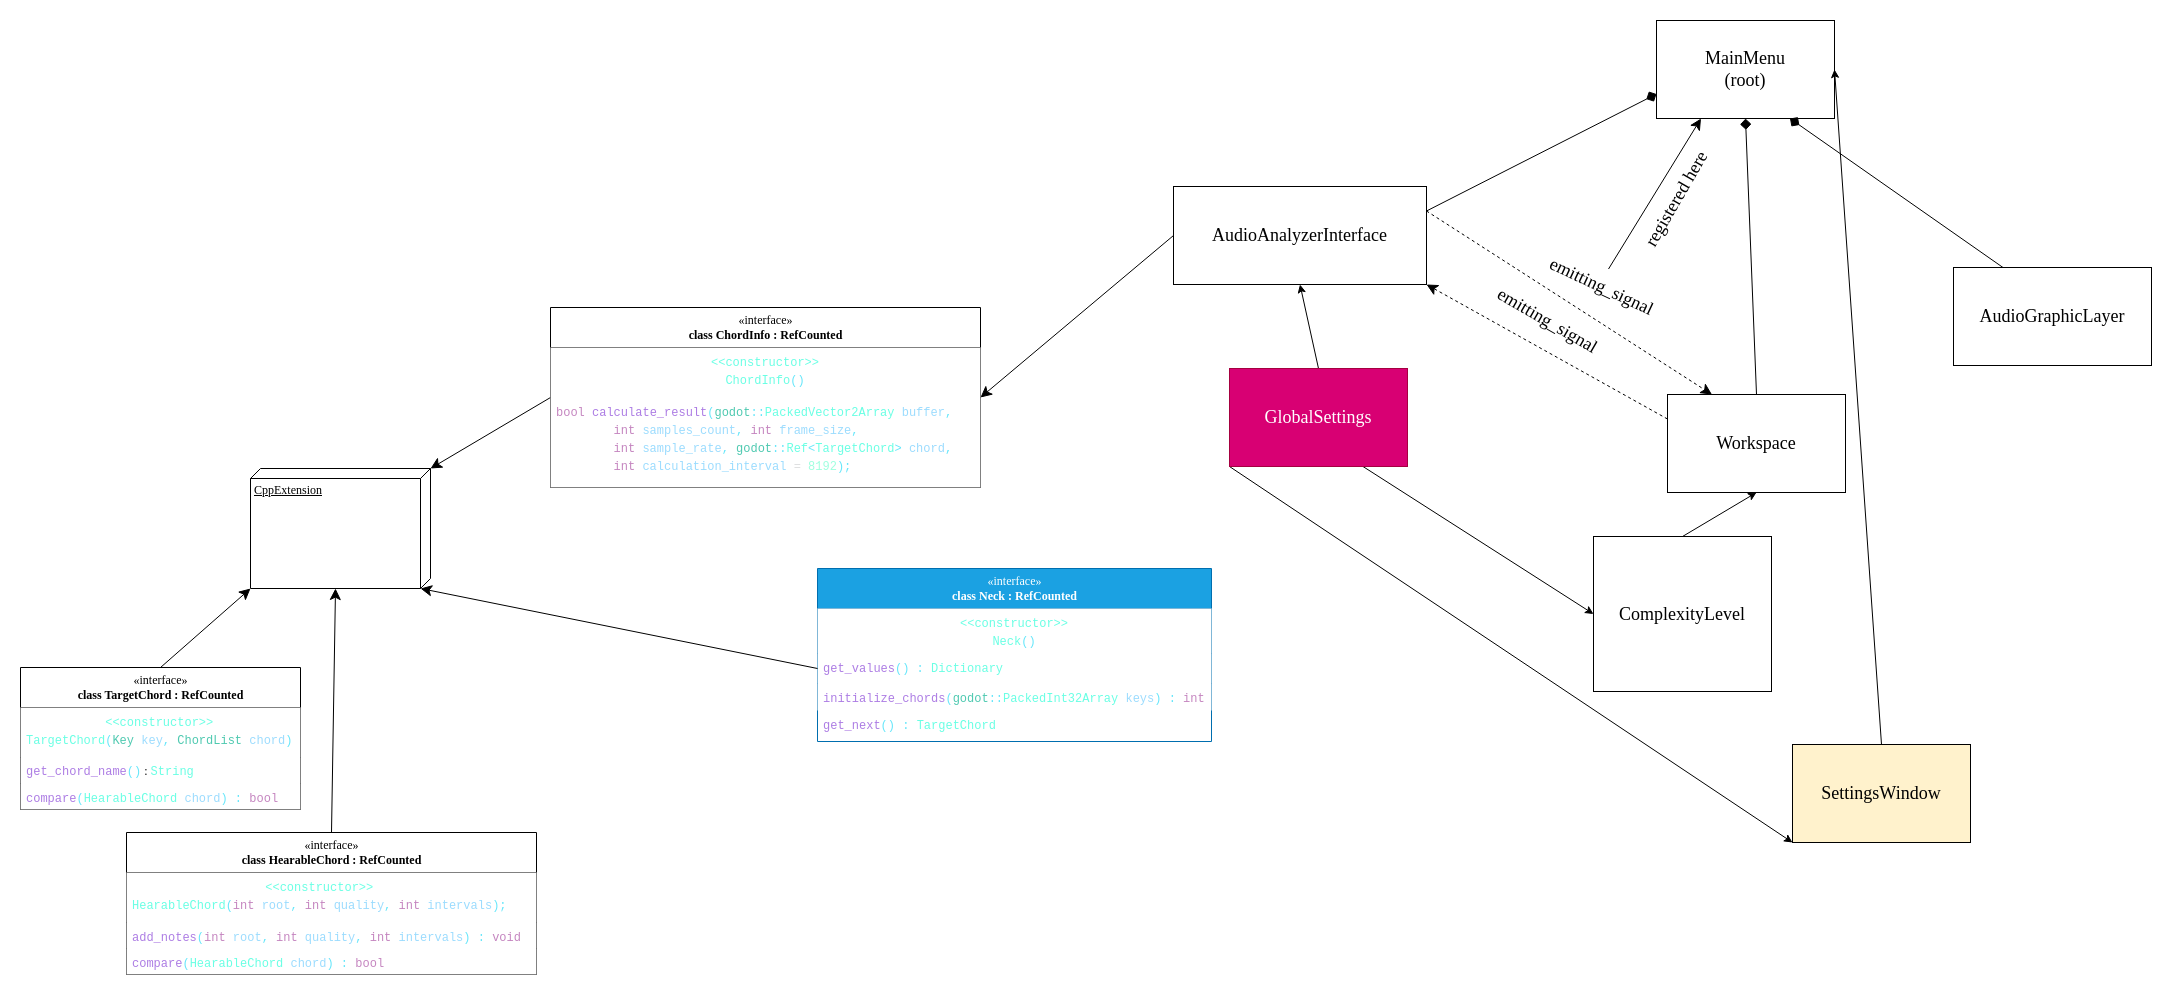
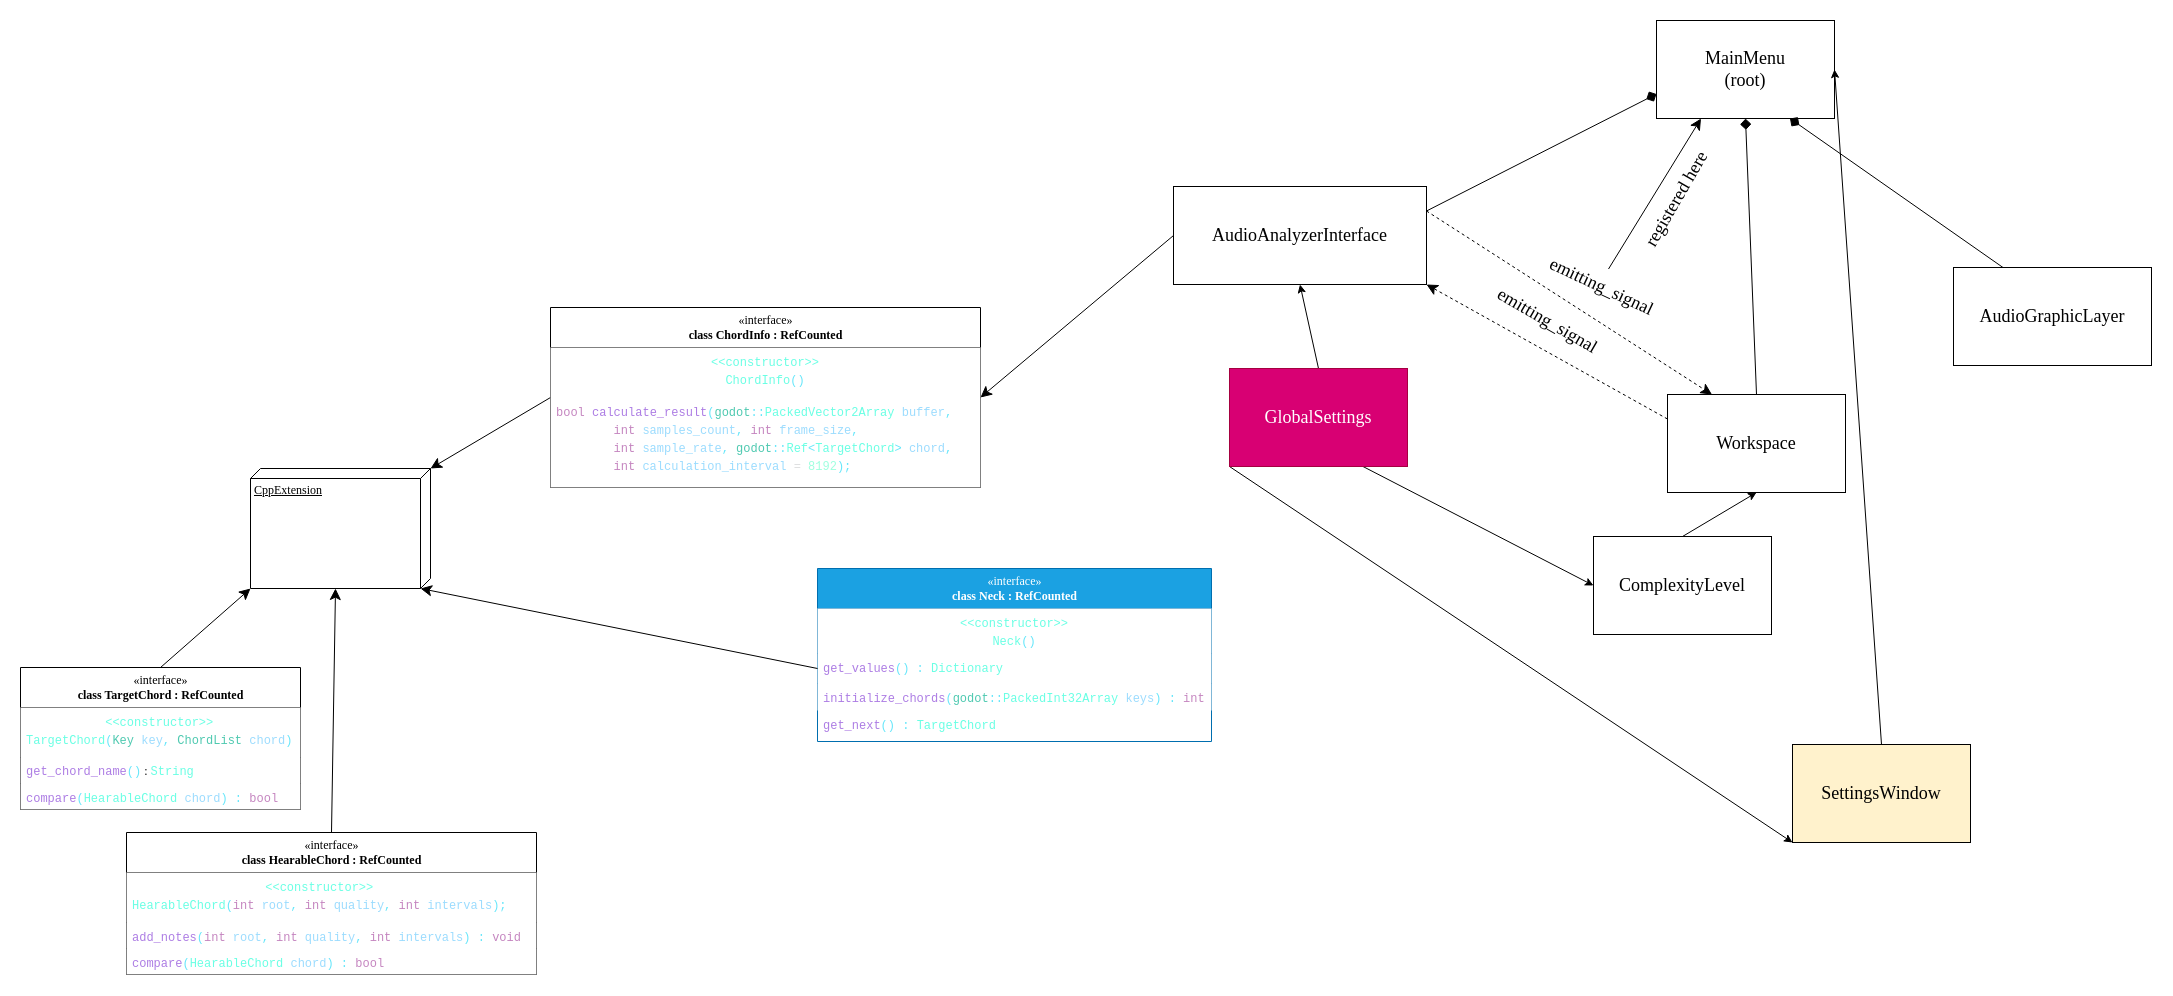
node "ComplexityLevel": size 178x155 -> 178x98
